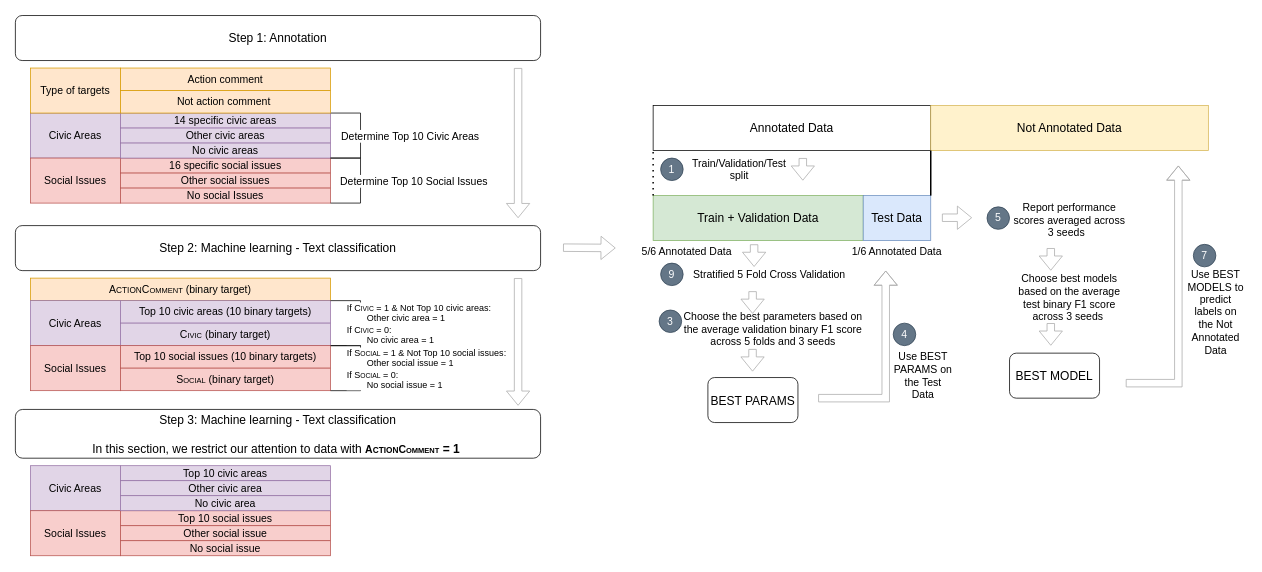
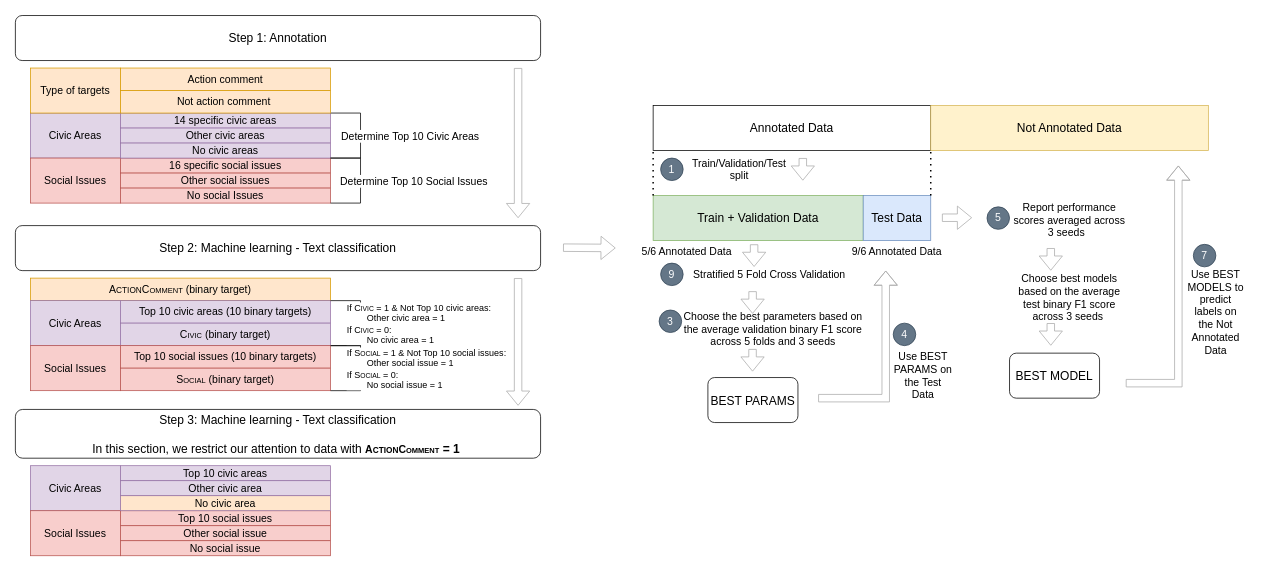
edge "Annotated Data" -- "Test Data": style solid -> dashed
node "1/6 Annotated Data": label "1/6 Annotated Data" -> "9/6 Annotated Data"
node "No civic area": fillcolor #e1d5e7 -> #ffe6cc
